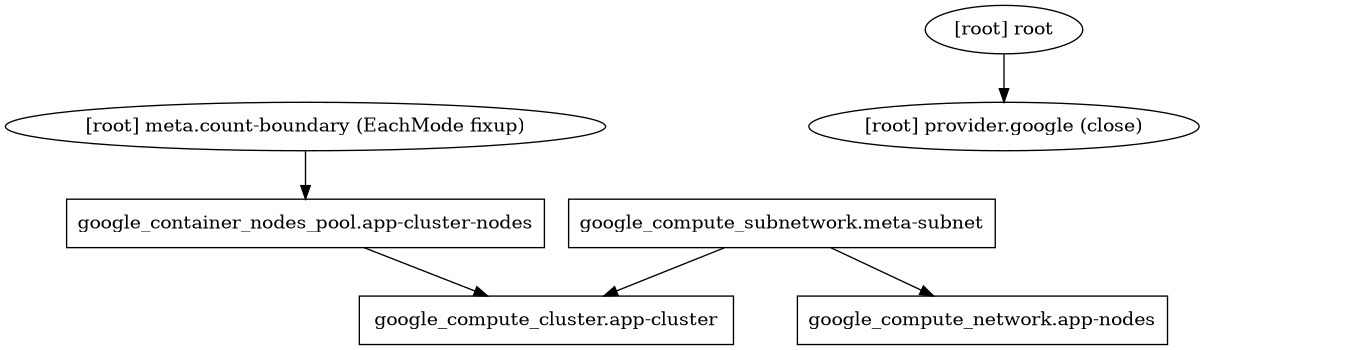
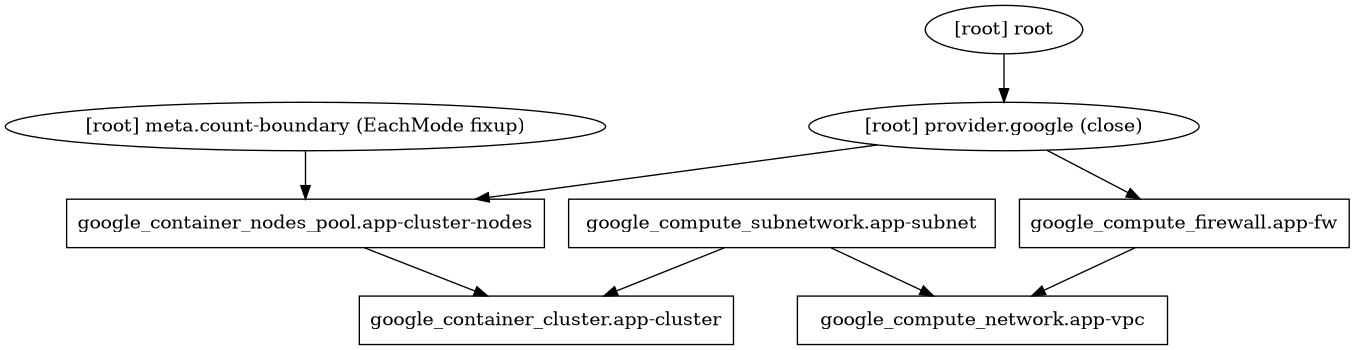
edge "[root] provider.google (close)" -> "google_container_nodes_pool.app-cluster-nodes": added
node "google_compute_subnetwork.meta-subnet": label "google_compute_subnetwork.meta-subnet" -> "google_compute_subnetwork.app-subnet"
node "google_compute_firewall.app-fw": added
node "google_compute_cluster.app-cluster": label "google_compute_cluster.app-cluster" -> "google_container_cluster.app-cluster"
node "google_compute_network.app-nodes": label "google_compute_network.app-nodes" -> "google_compute_network.app-vpc"
